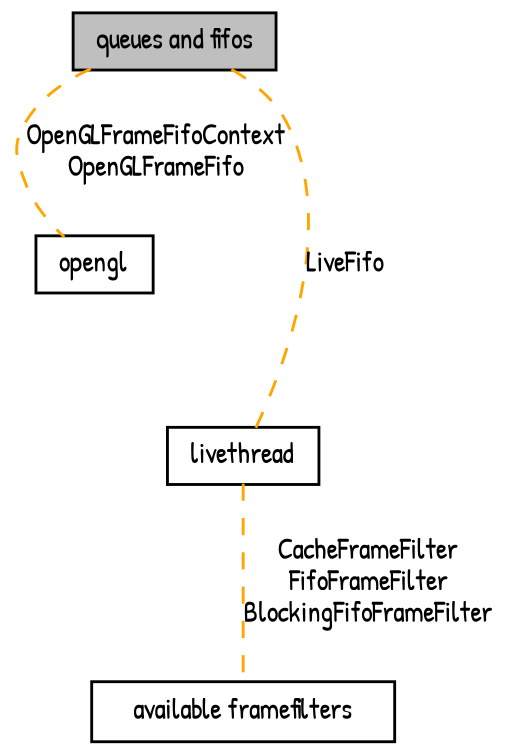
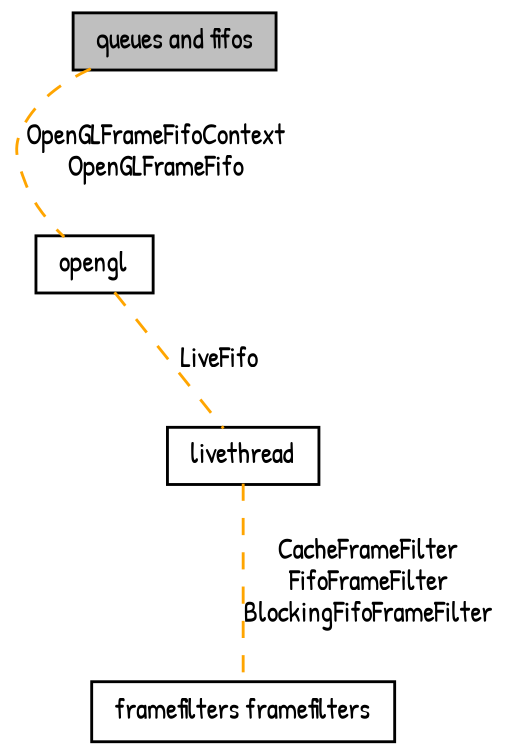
edge "queues and fifos" -- "livethread": now "opengl" -- "livethread"
node "available framefilters": label "available framefilters" -> "framefilters framefilters"
